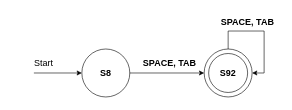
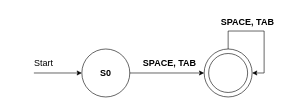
node "S8": label "S8" -> "S0"
node "S92": removed
